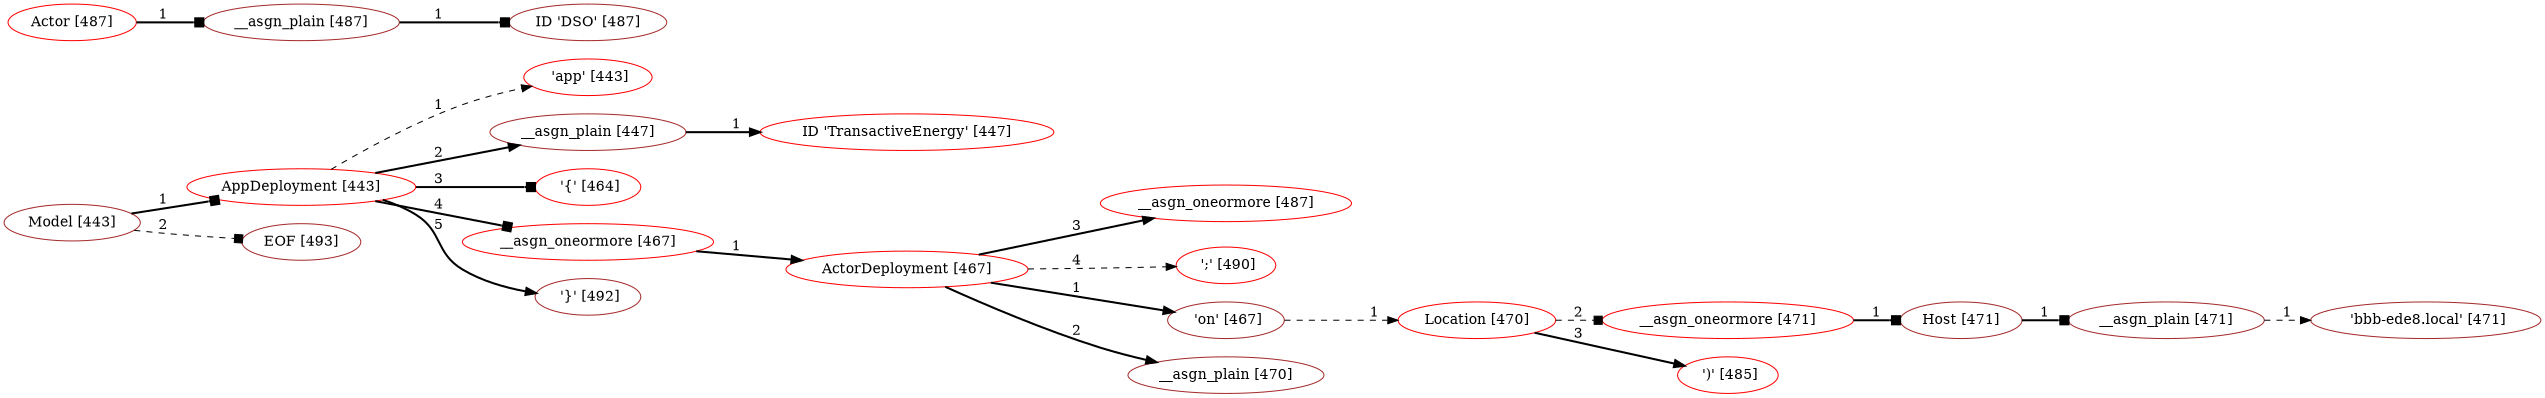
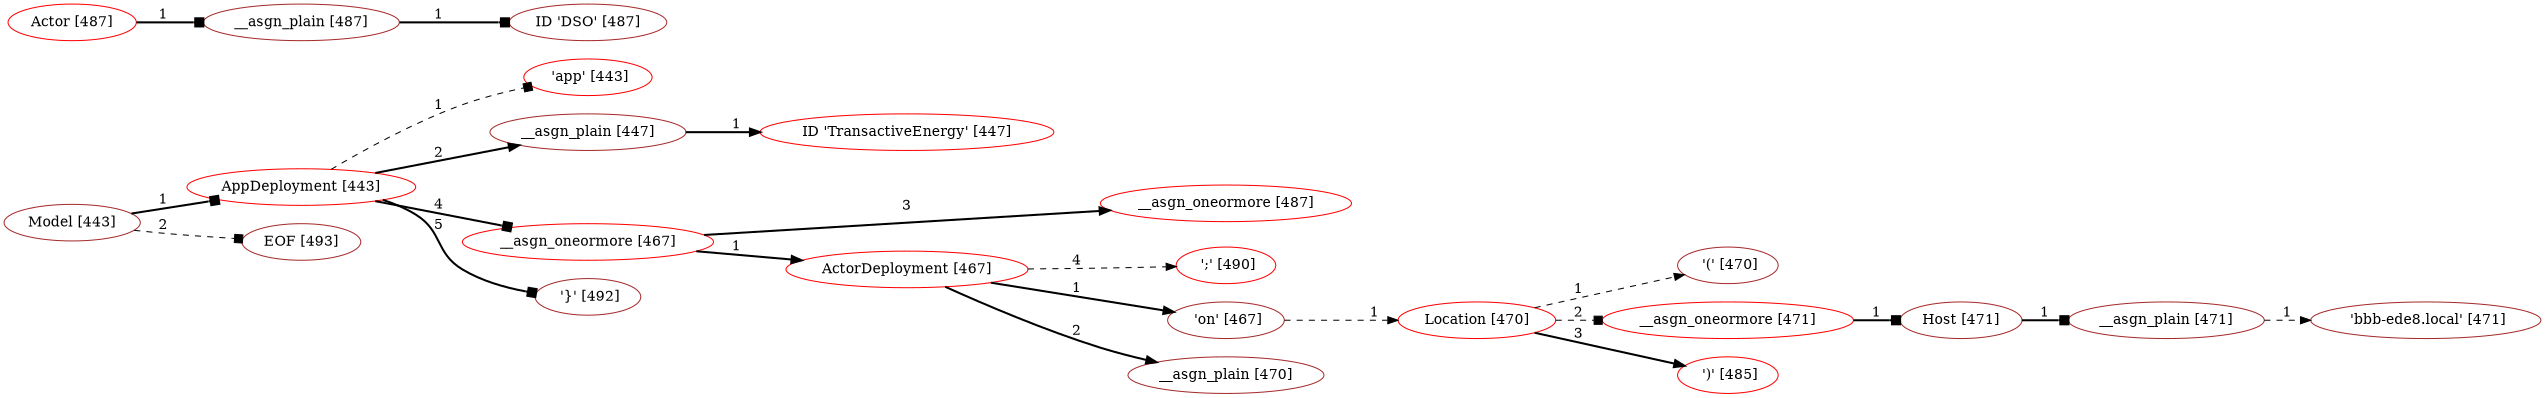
edge "AppDeployment [443]" -> "'app' [443]": arrowhead normal -> box
node "'{' [464]": removed
edge "ActorDeployment [467]" -> "__asgn_oneormore [487]": now "__asgn_oneormore [467]" -> "__asgn_oneormore [487]"
edge "AppDeployment [443]" -> "'}' [492]": arrowhead normal -> box
node "'(' [470]": added
